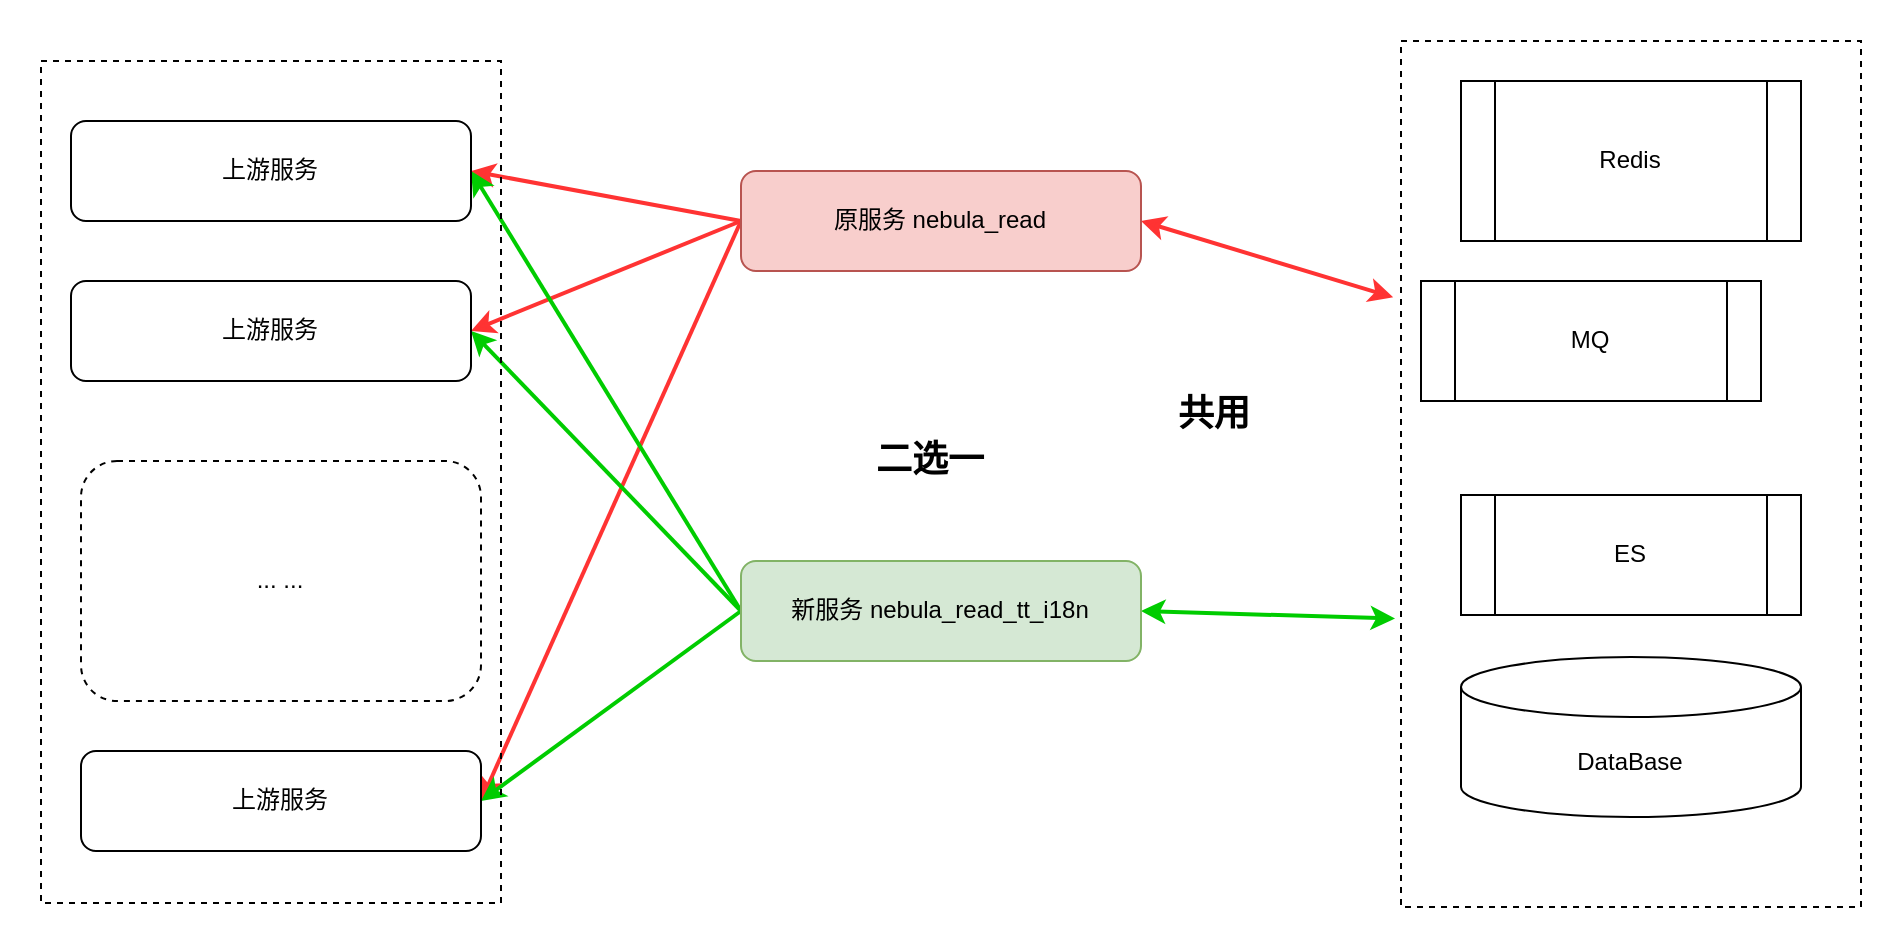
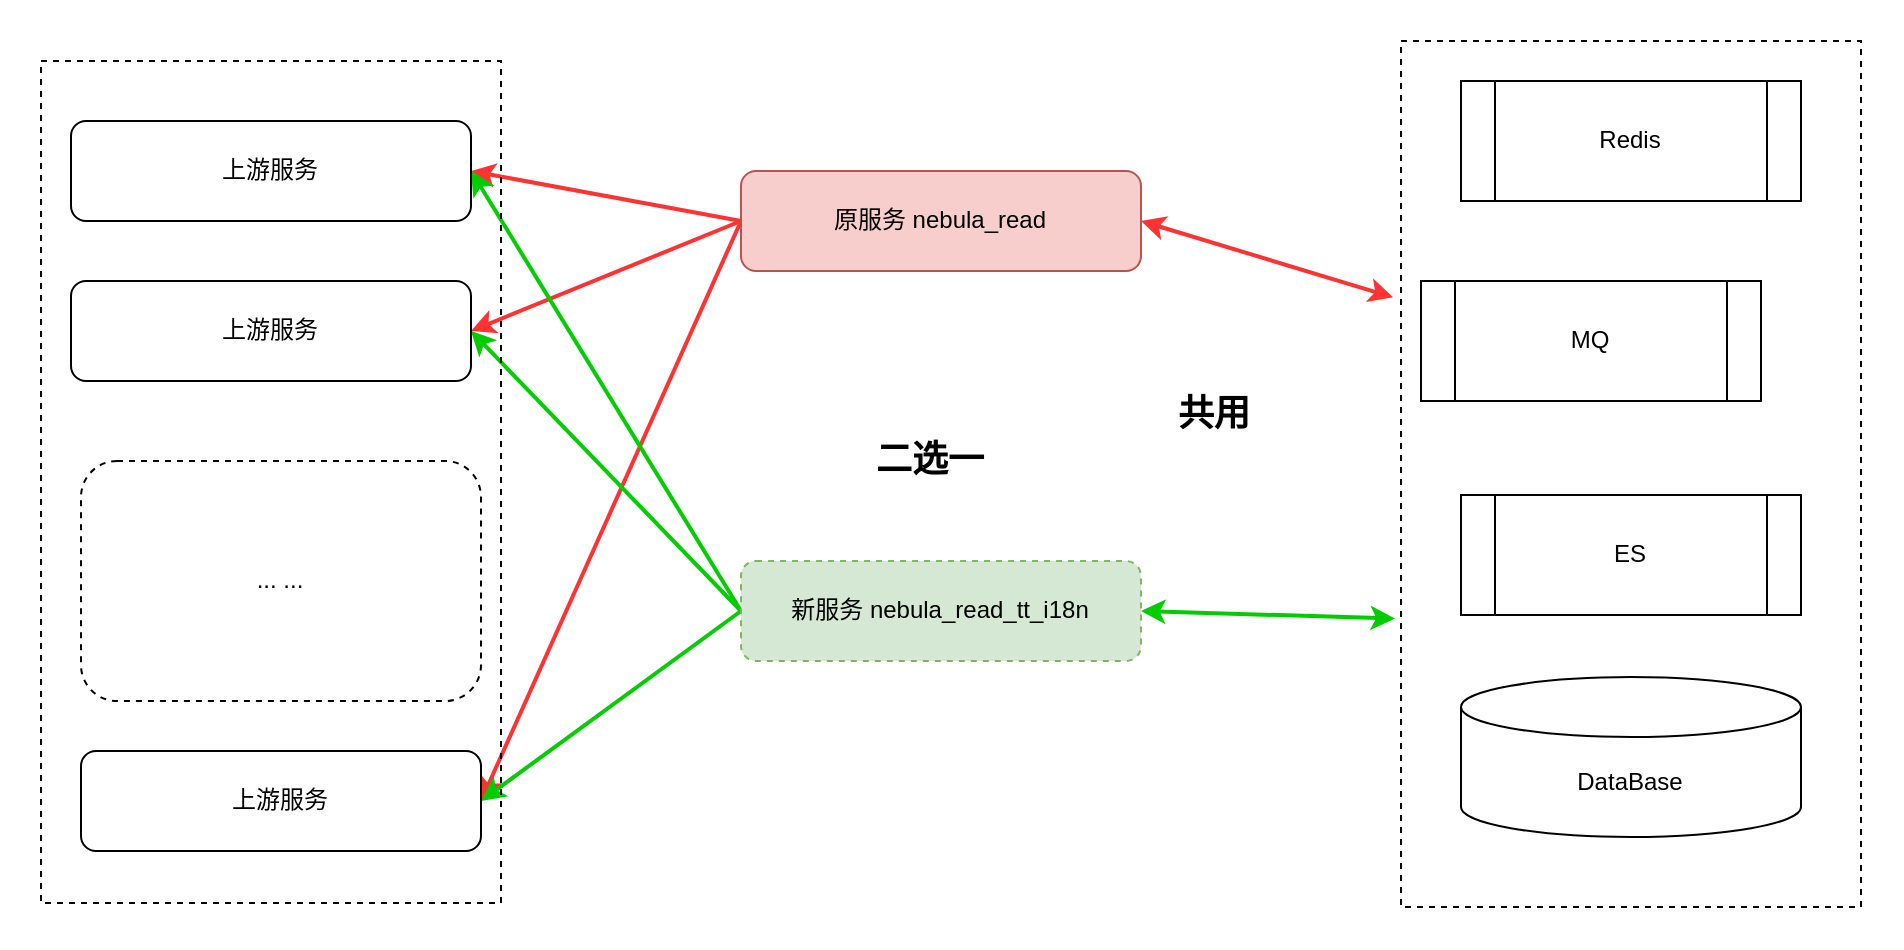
node "Redis": size 340x160 -> 340x120
node "新服务 nebula_read_tt_i18n": style solid -> dashed
node "DataBase": moved (1631, 737) -> (1631, 757)
